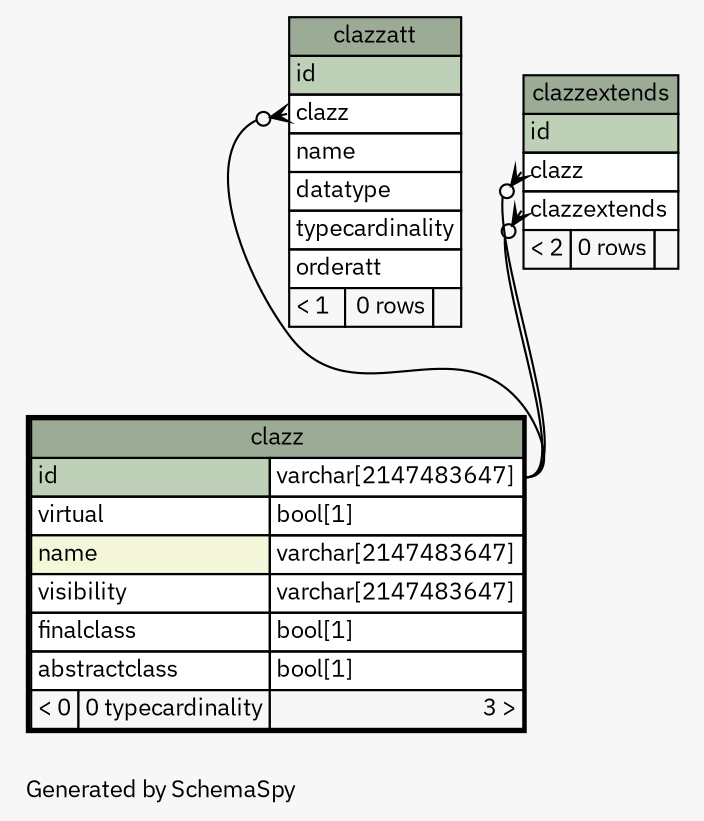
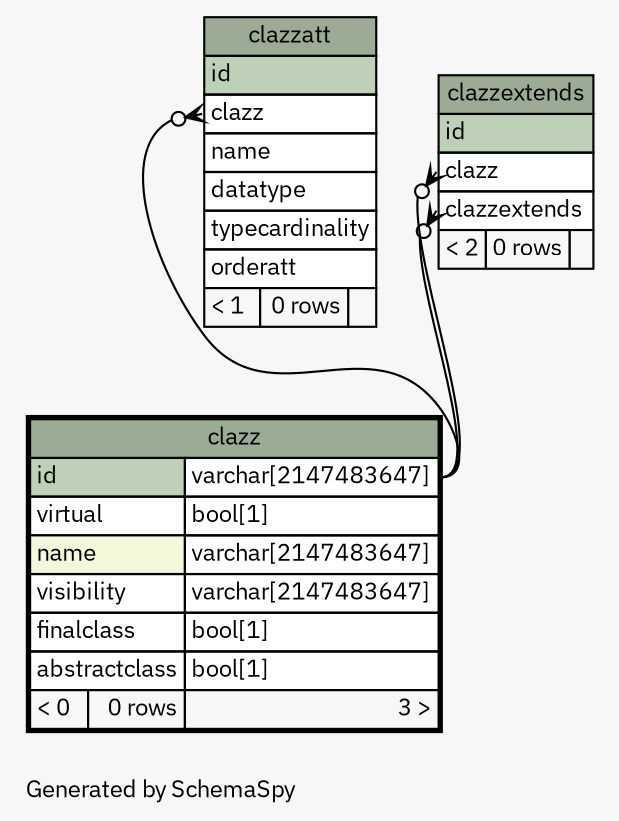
node "clazz": text "0 typecardinality" -> "0 rows"
